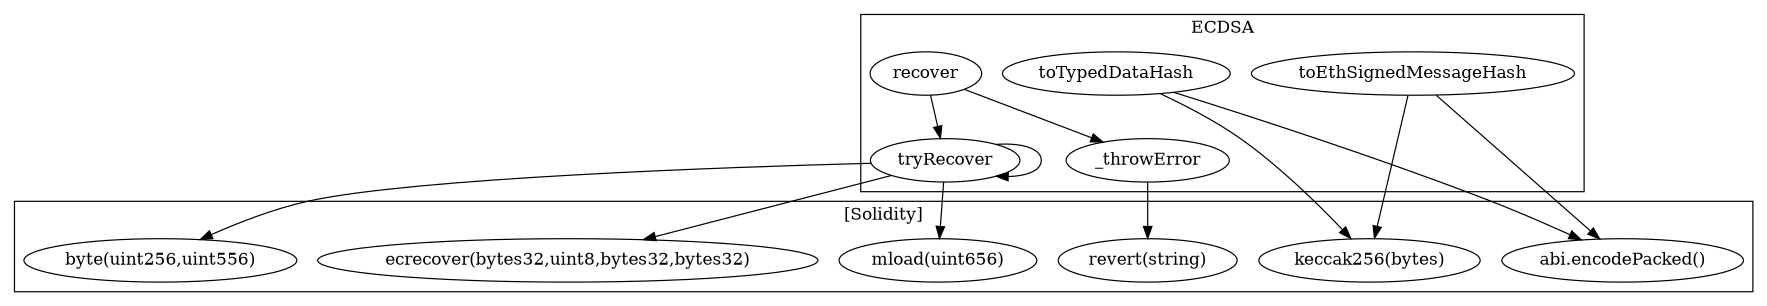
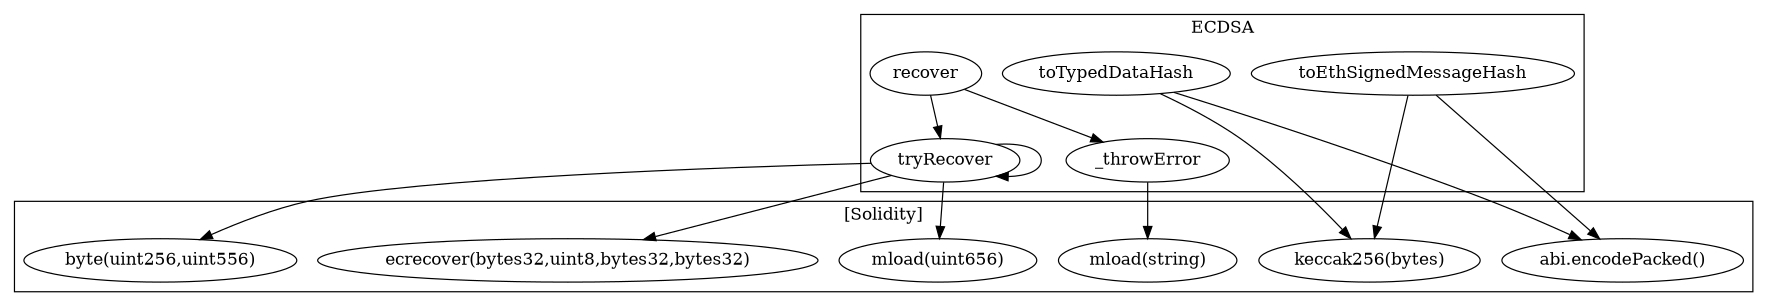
node "revert(string)": label "revert(string)" -> "mload(string)"
